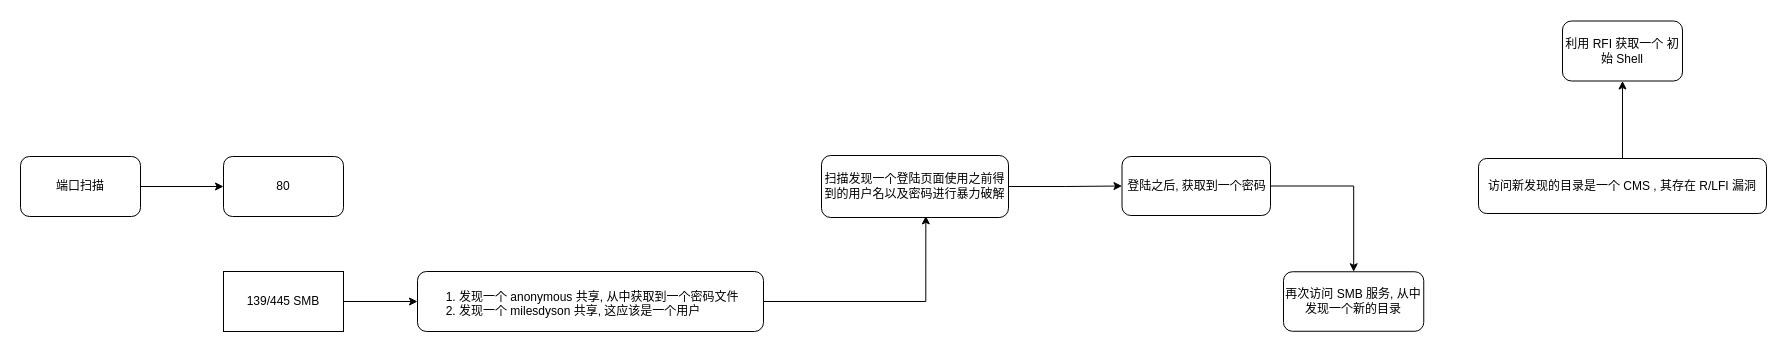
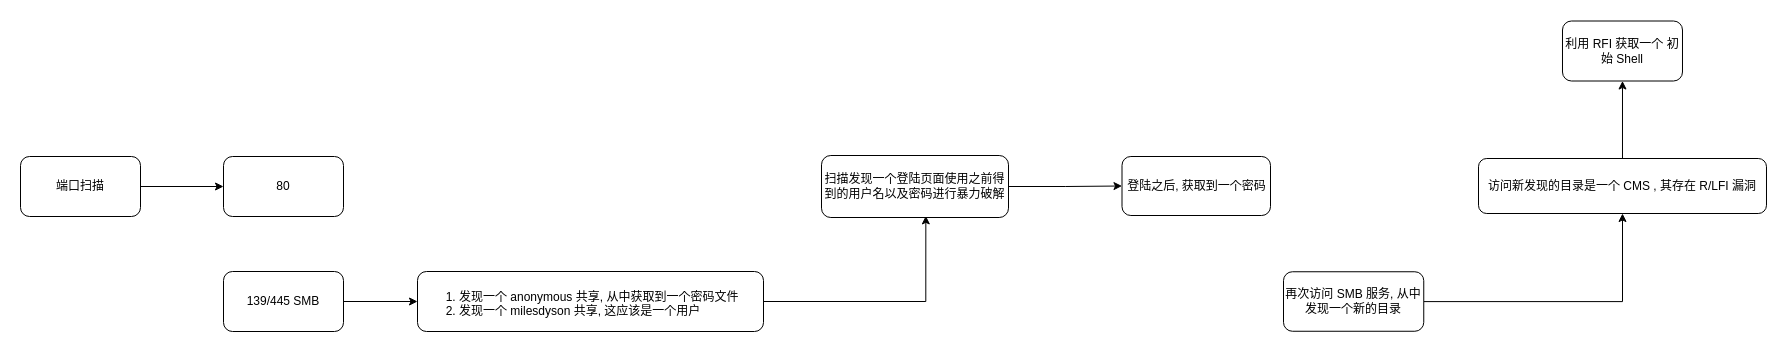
edge "登陆之后, 获取到一个密码" -> "再次访问 SMB 服务, 从中发现一个新的目录": removed
node "139/445 SMB": shape rectangle -> rounded rectangle
edge "再次访问 SMB 服务, 从中发现一个新的目录" -> "访问新发现的目录是一个 CMS , 其存在 R/LFI 漏洞": added
